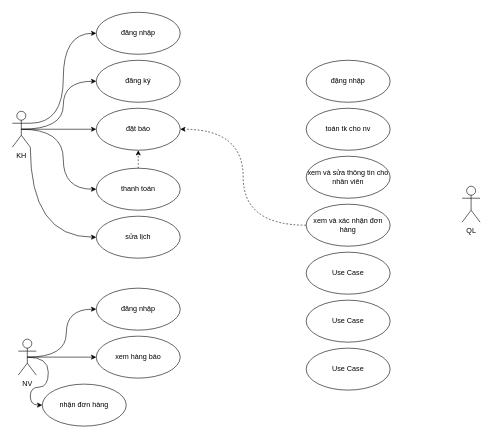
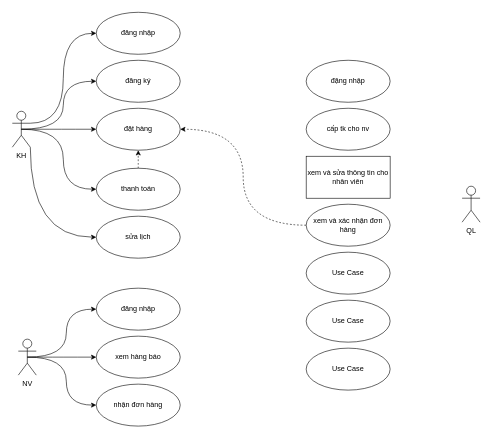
node "đặt báo": label "đặt báo" -> "đặt hàng"
node "toán tk cho nv": label "toán tk cho nv" -> "cấp tk cho nv"
node "xem và sửa thông tin cho nhân viên": shape ellipse -> rectangle
node "nhận đơn hàng": moved (84, 405) -> (138, 405)
